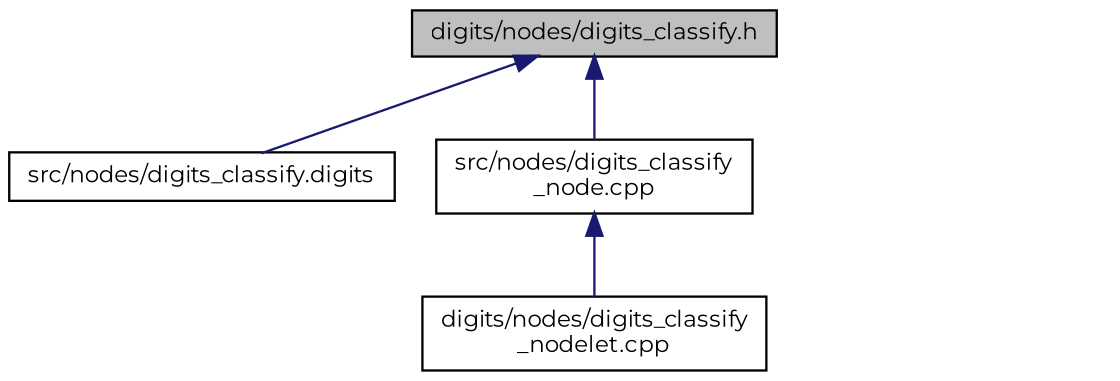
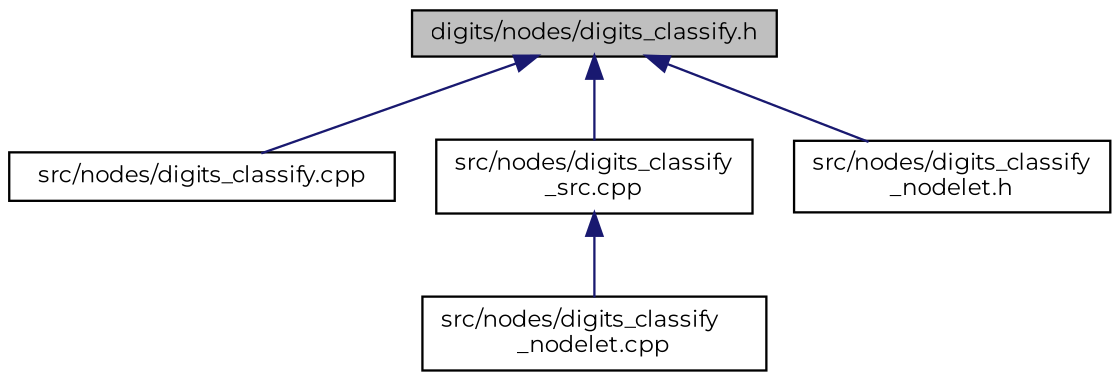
node "src/nodes/digits_classify.digits": label "src/nodes/digits_classify.digits" -> "src/nodes/digits_classify.cpp"
node "src/nodes/digits_classify _node.cpp": label "src/nodes/digits_classify _node.cpp" -> "src/nodes/digits_classify _src.cpp"
node "src/nodes/digits_classify _nodelet.h": added
node "digits/nodes/digits_classify _nodelet.cpp": label "digits/nodes/digits_classify _nodelet.cpp" -> "src/nodes/digits_classify _nodelet.cpp"
